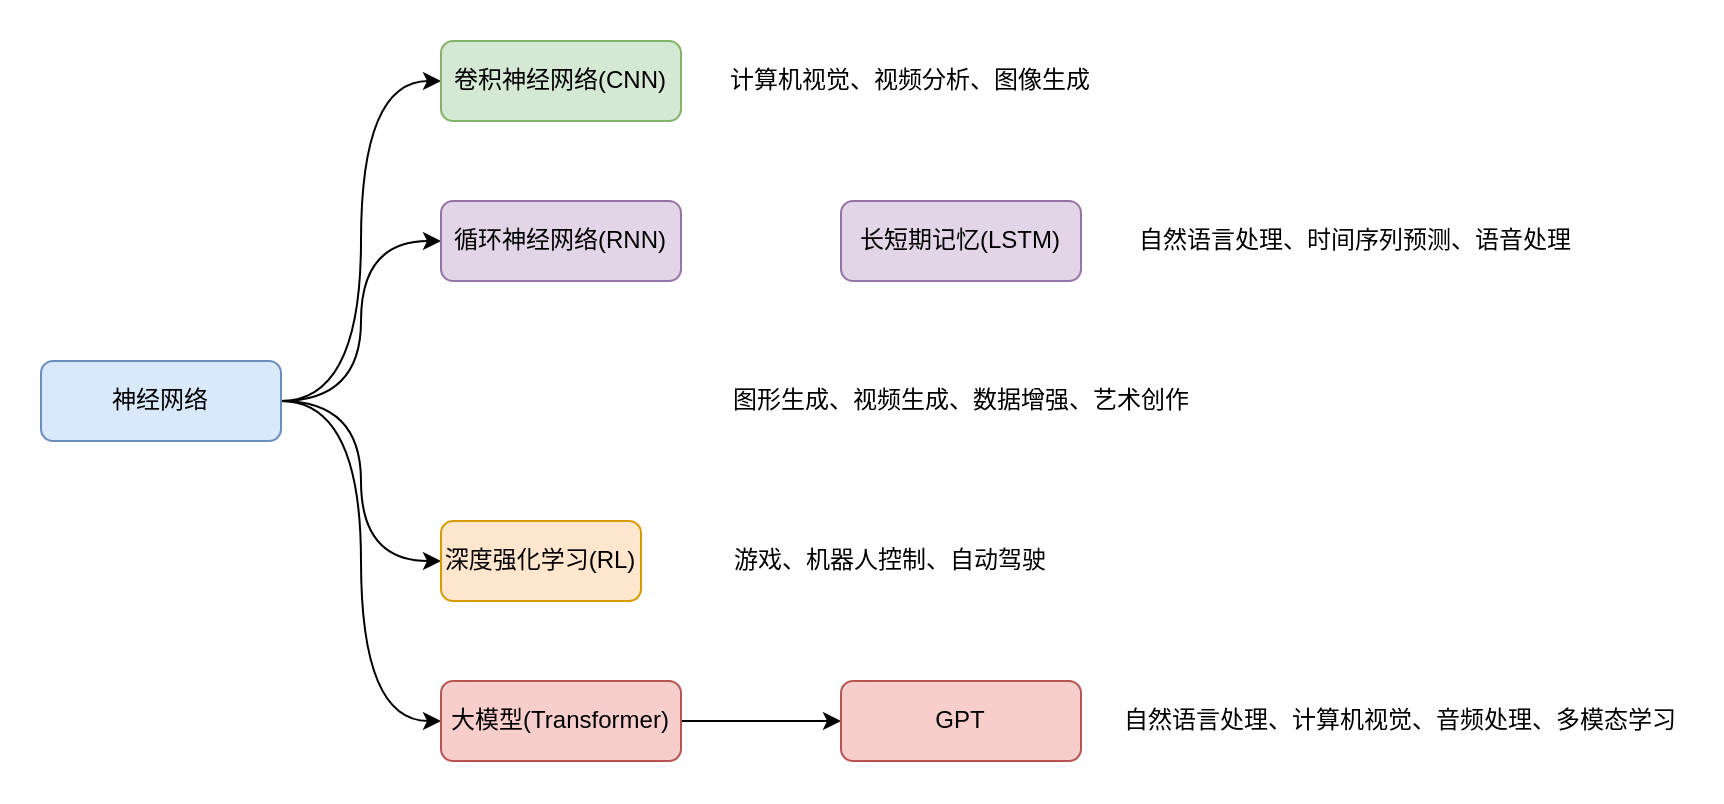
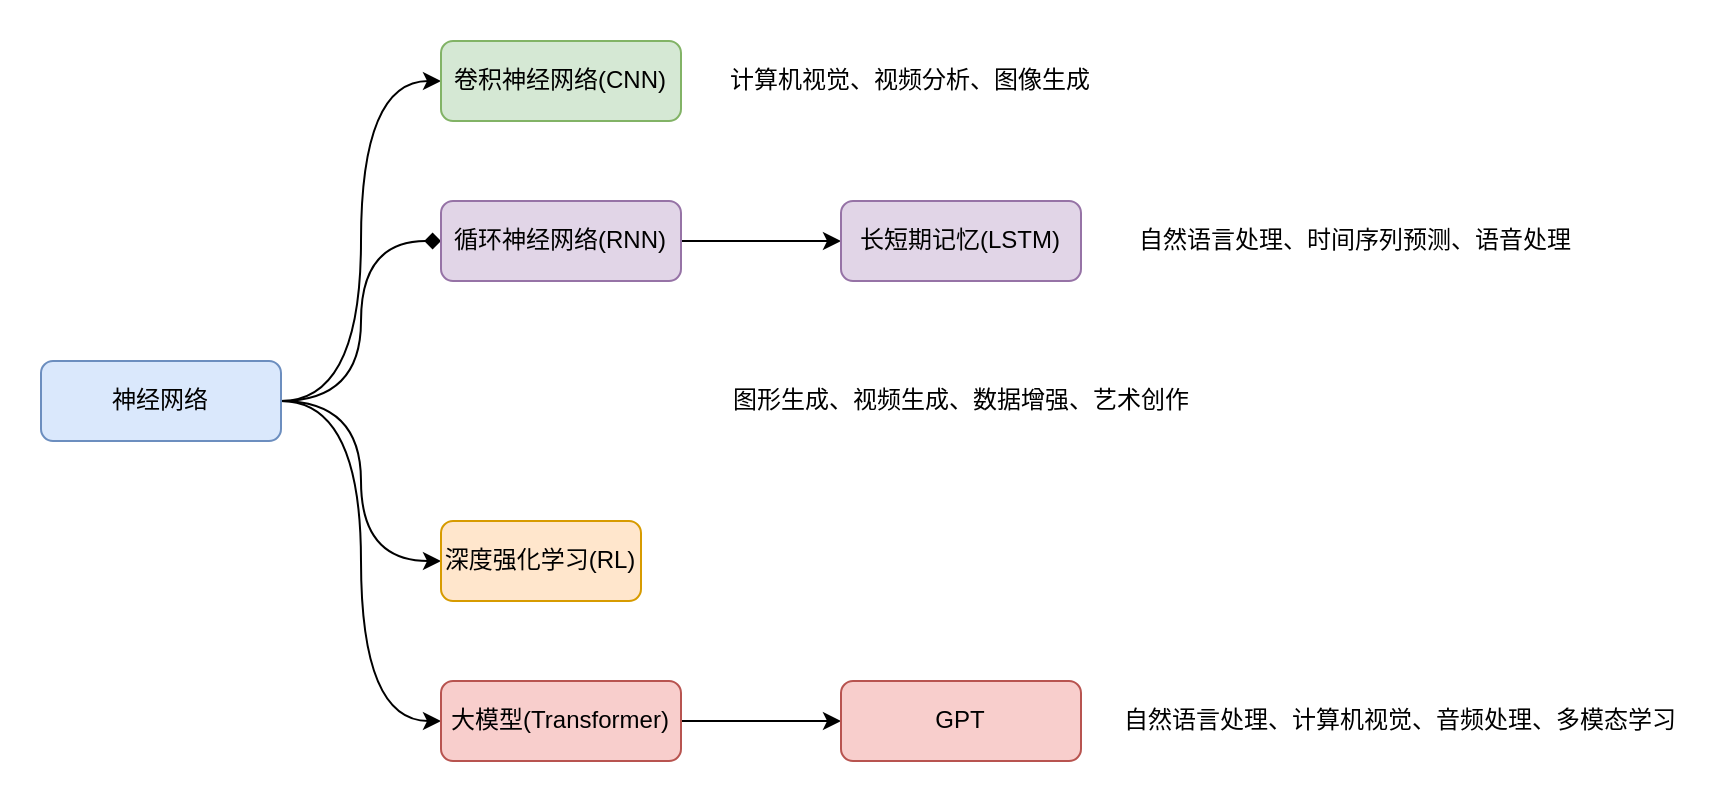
edge "神经网络" -> "循环神经网络(RNN)": arrowhead classic -> diamond
edge "循环神经网络(RNN)" -> "长短期记忆(LSTM)": added
node "游戏、机器人控制、自动驾驶": removed
